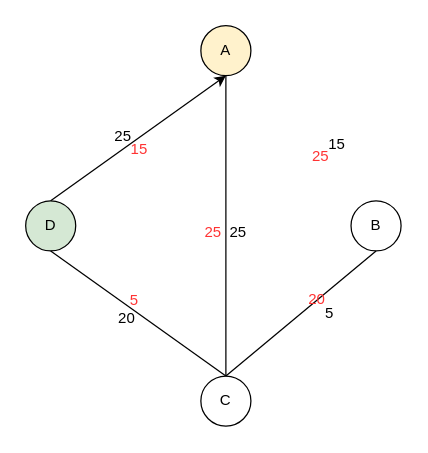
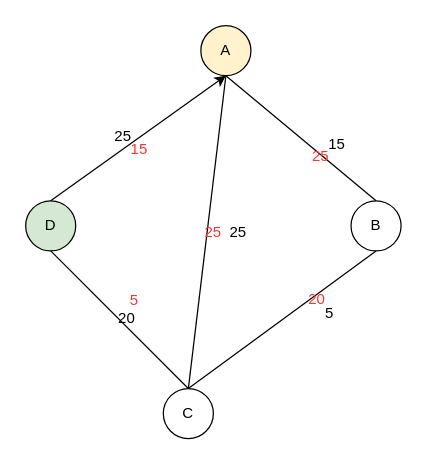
edge "A" -- "B": added
node "C": moved (226, 401) -> (188, 413)
